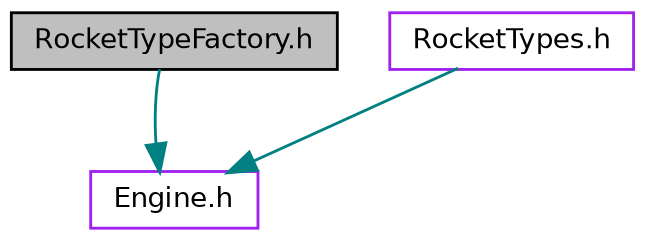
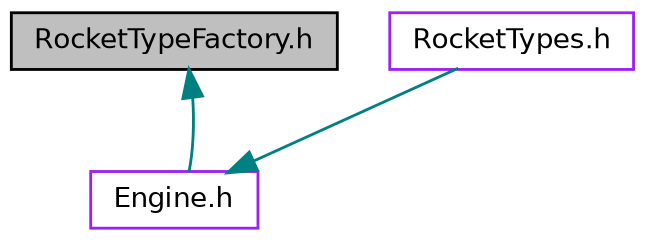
edge "RocketTypeFactory.h" -> "Engine.h": reversed
